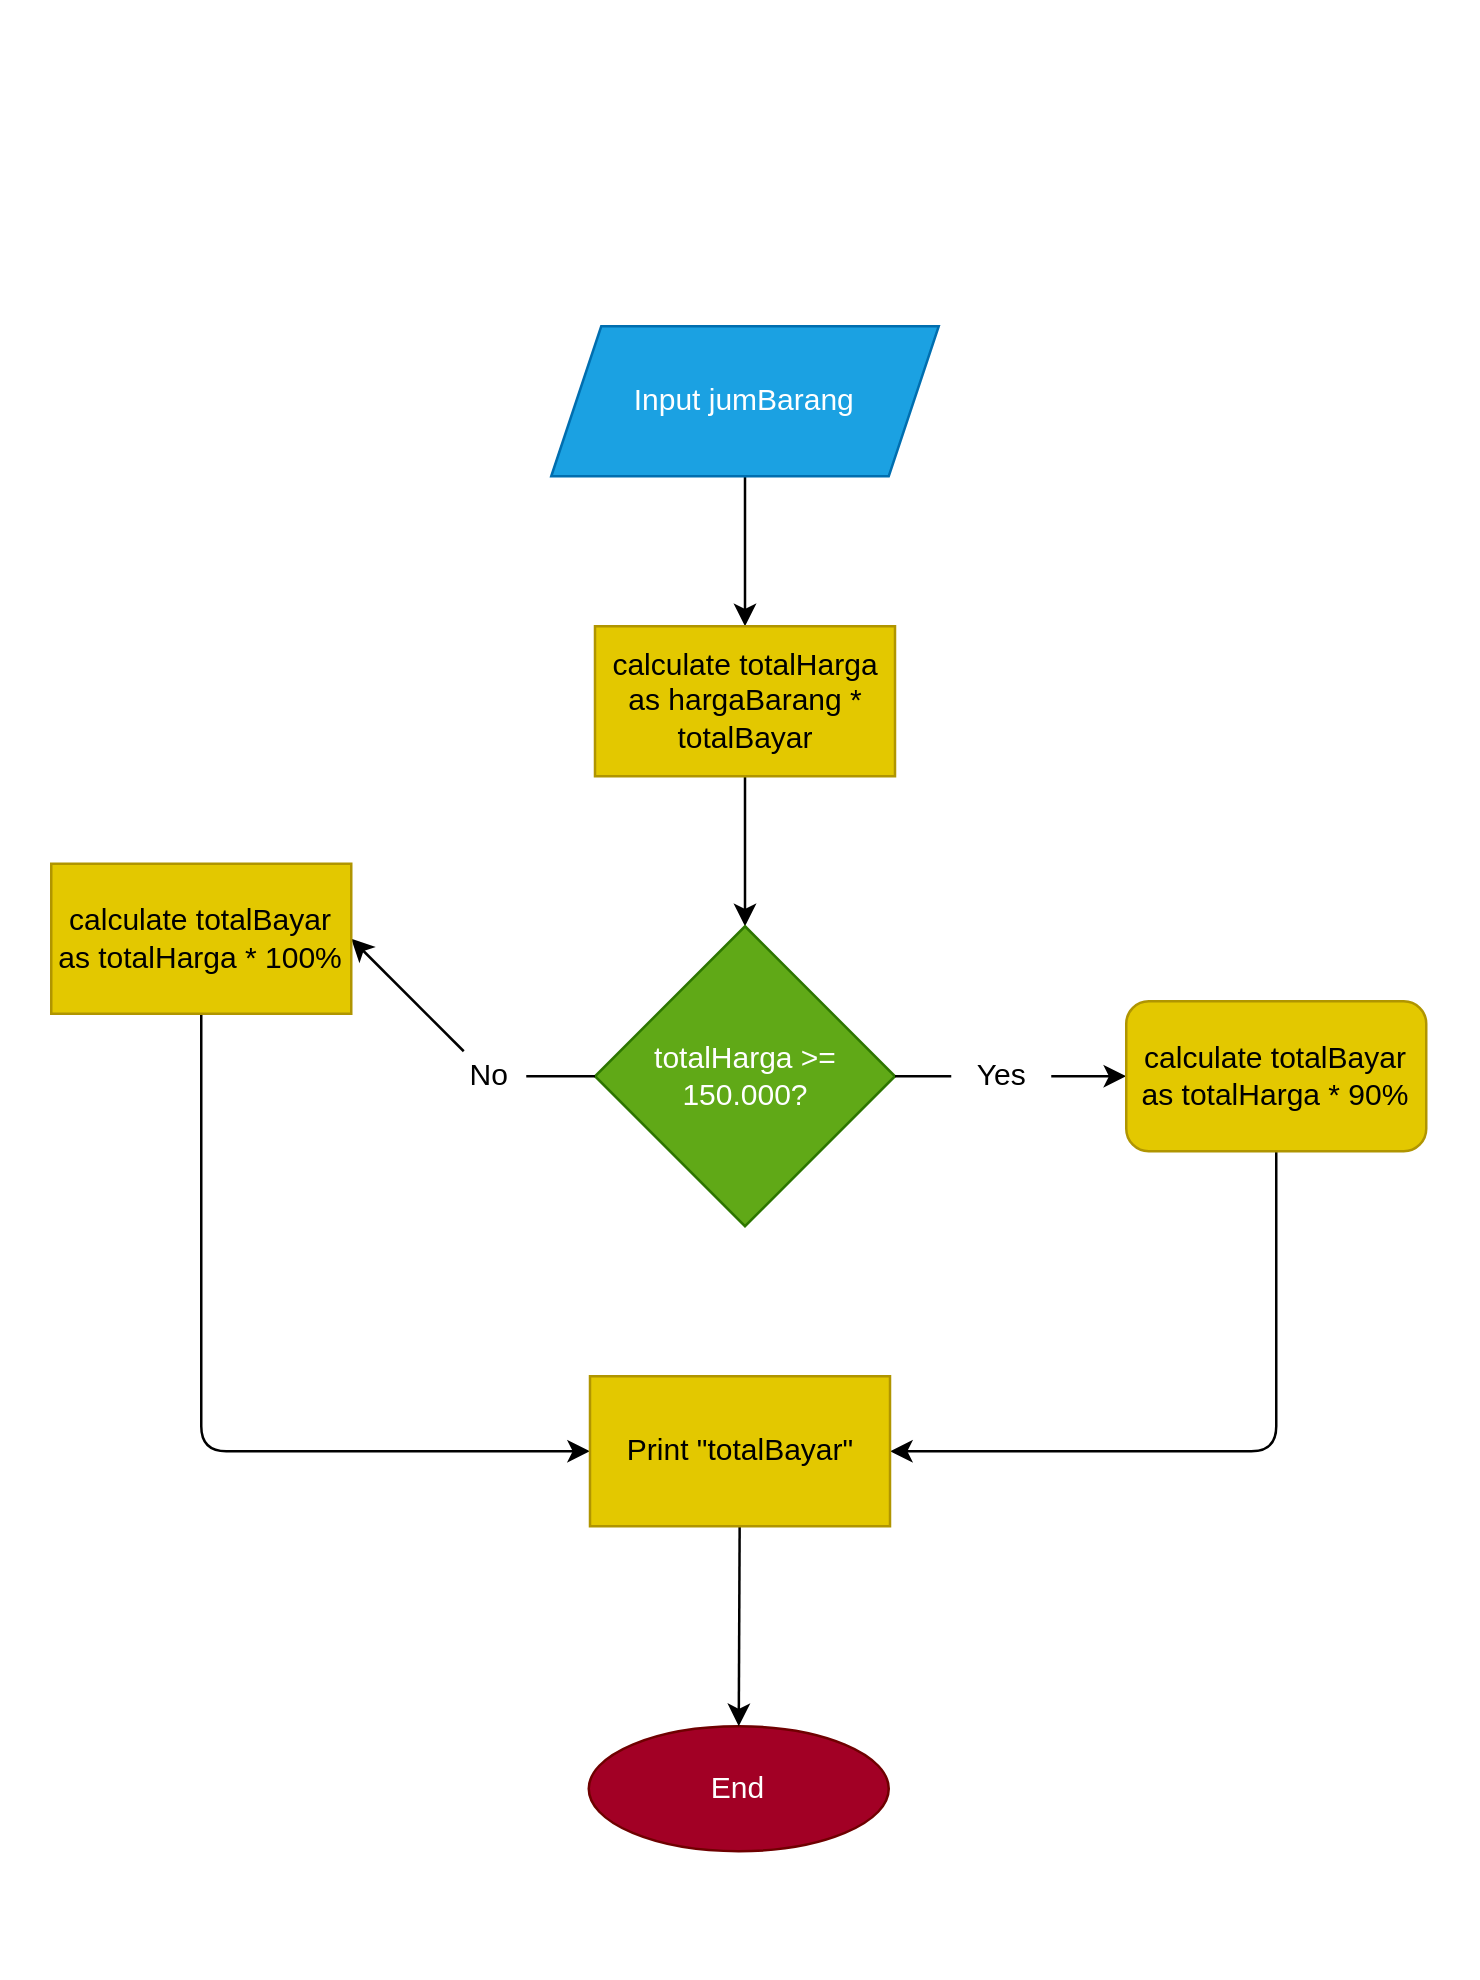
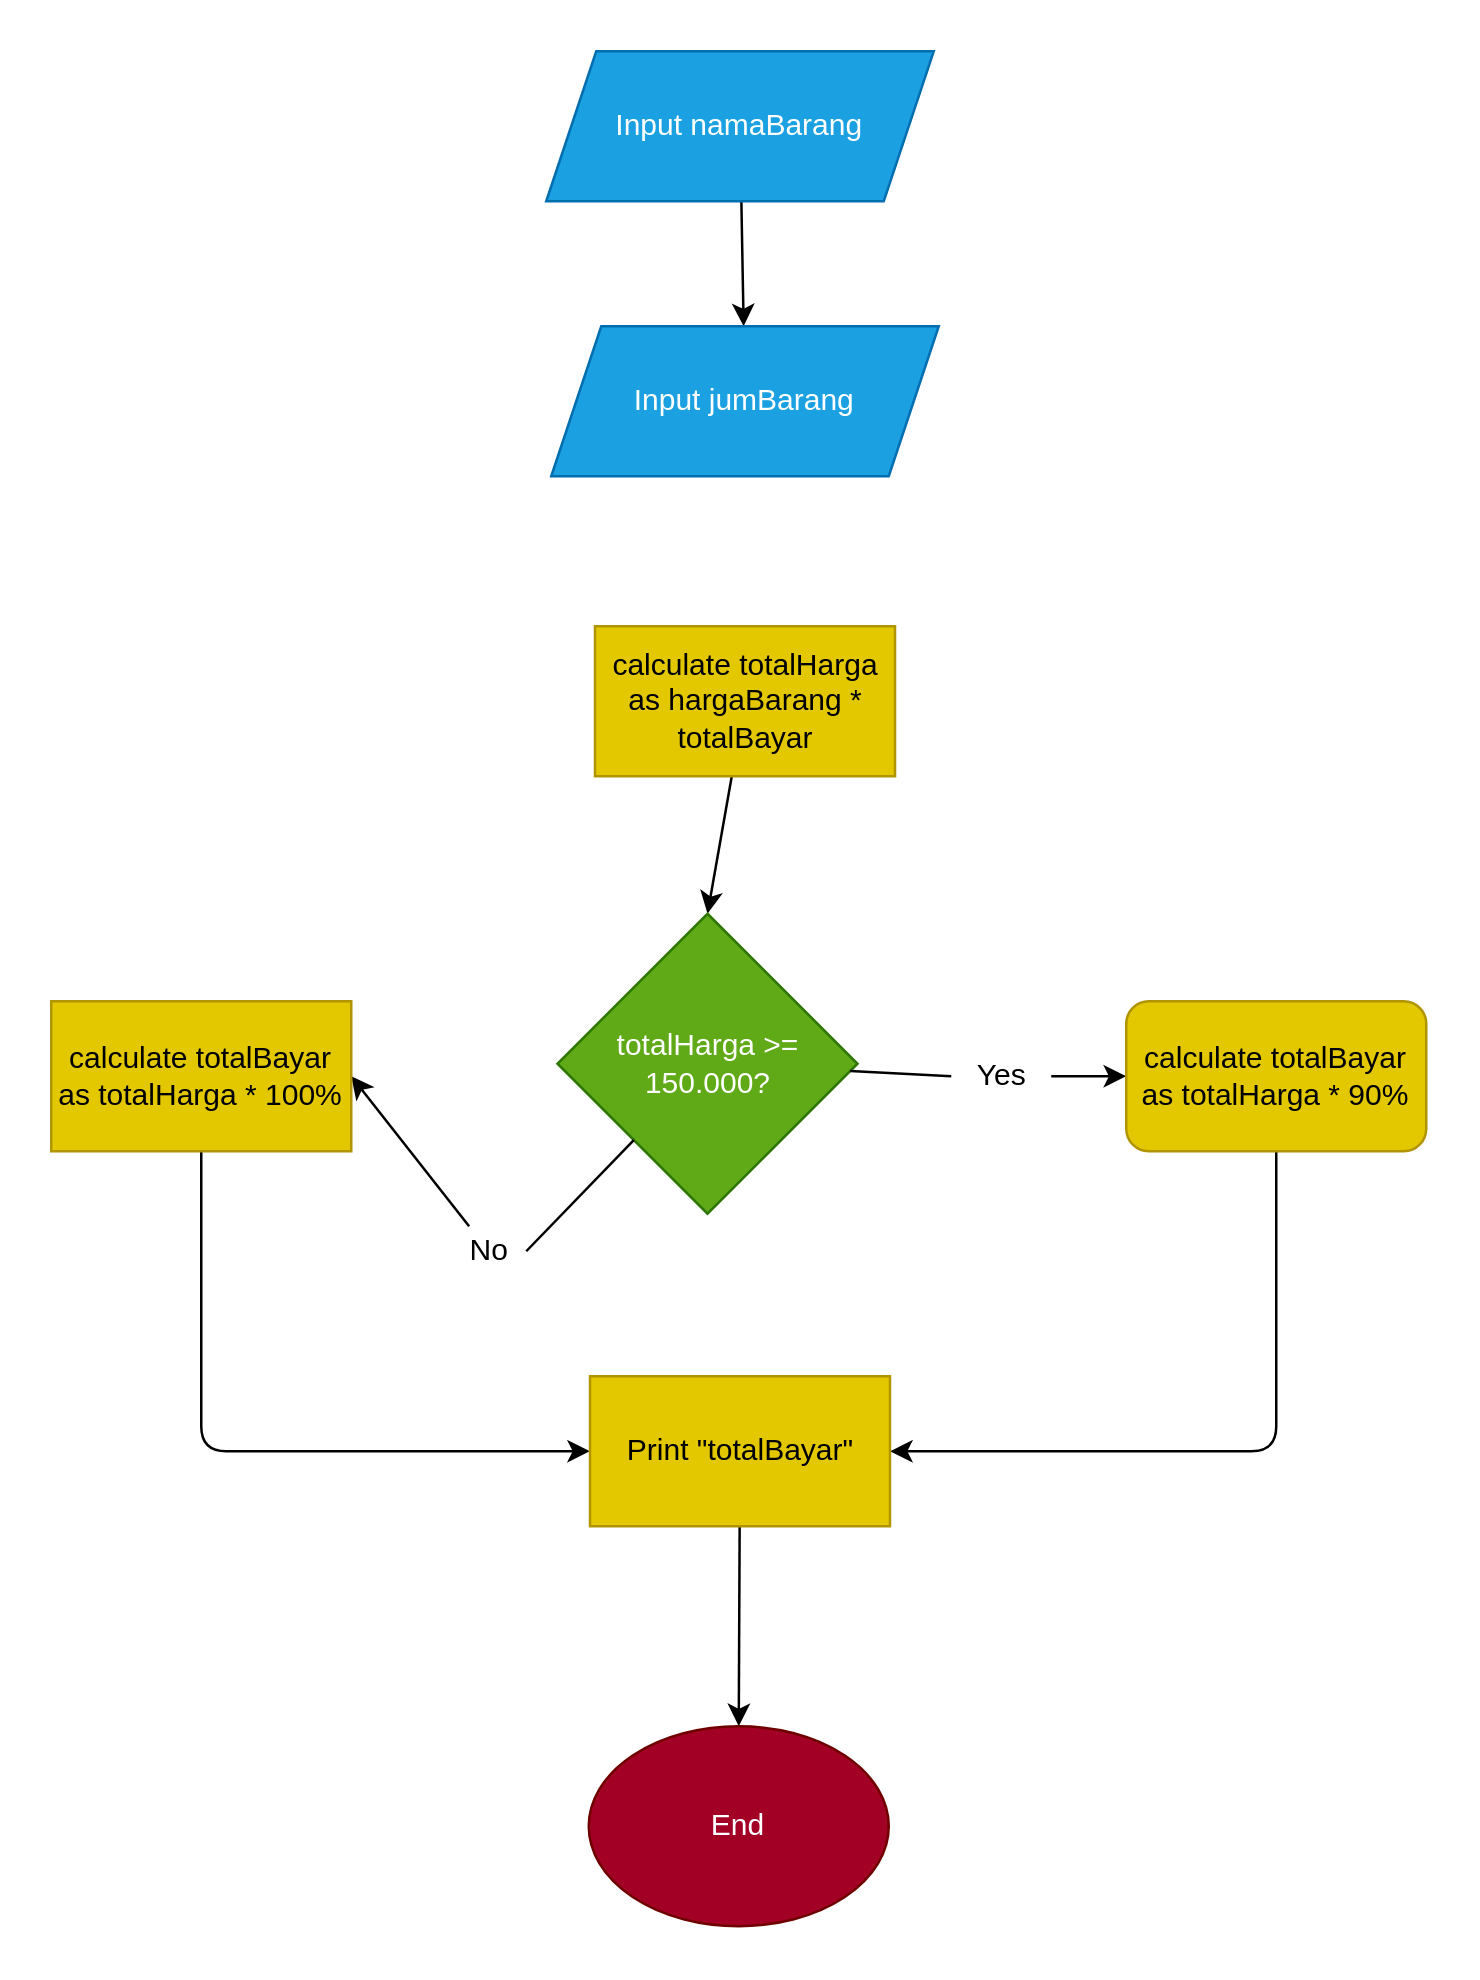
node "Input namaBarang": added
edge "Input namaBarang" -> "Input jumBarang": added
edge "Input jumBarang" -> "calculate totalHarga as hargaBarang * totalBayar": removed
node "calculate totalBayar as totalHarga * 100%": moved (201, 939) -> (201, 1076)
node "No": moved (489, 1076) -> (489, 1251)
node "totalHarga >= 150.000?": moved (745, 1076) -> (708, 1064)
node "End": size 300x125 -> 300x200
